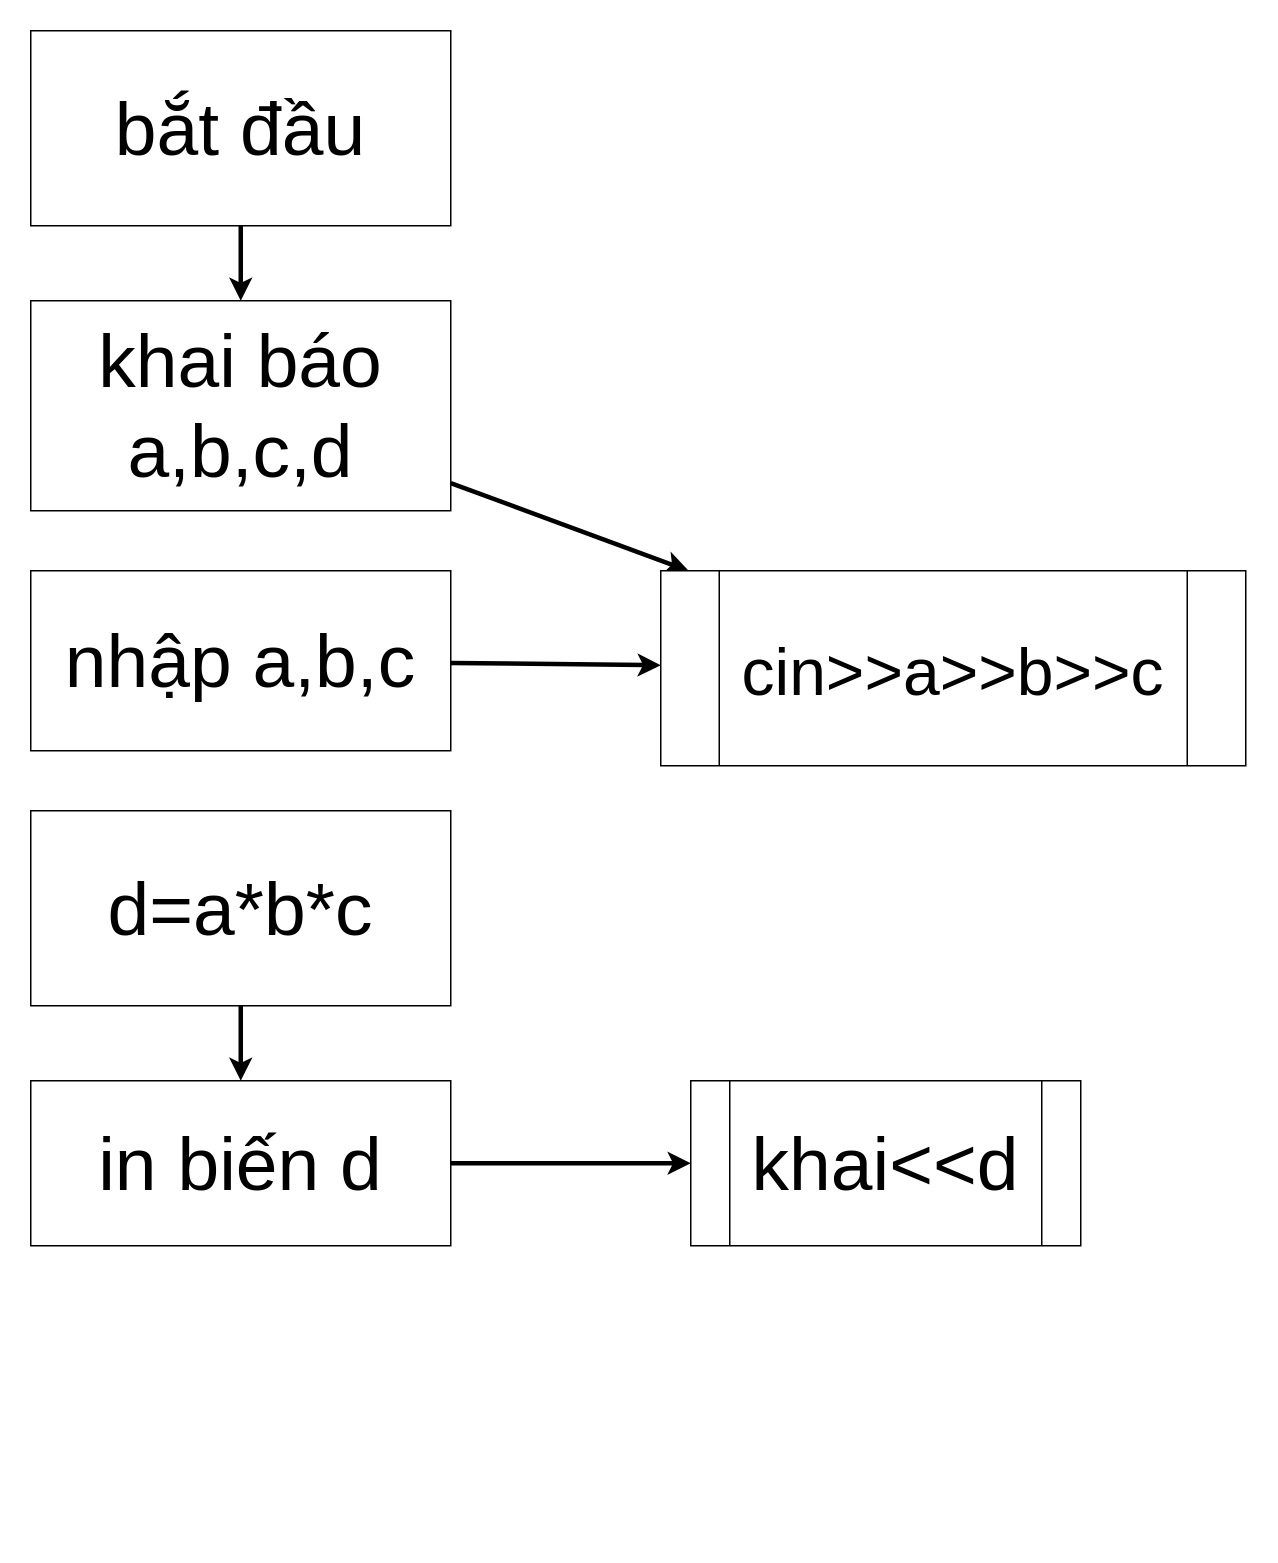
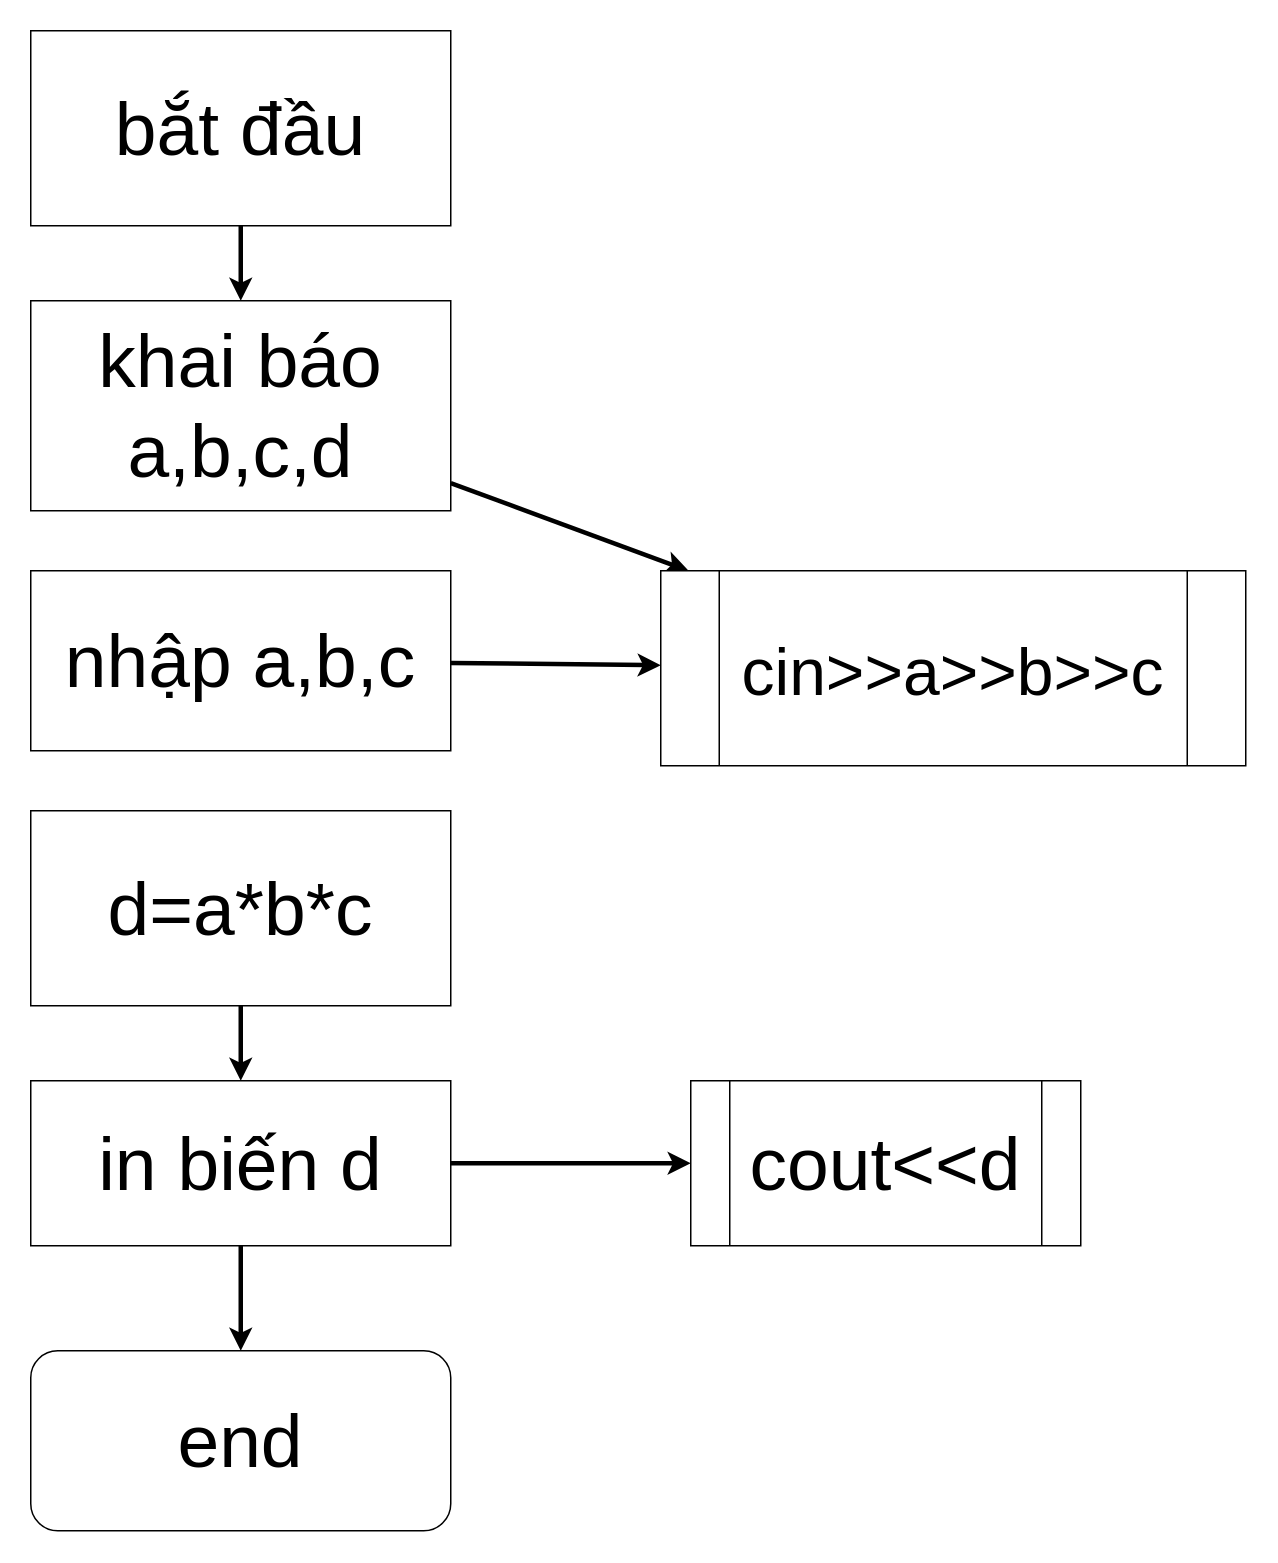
node "khai<<d": label "khai<<d" -> "cout<<d"
edge "in biến d" -> "end": added
node "end": added
